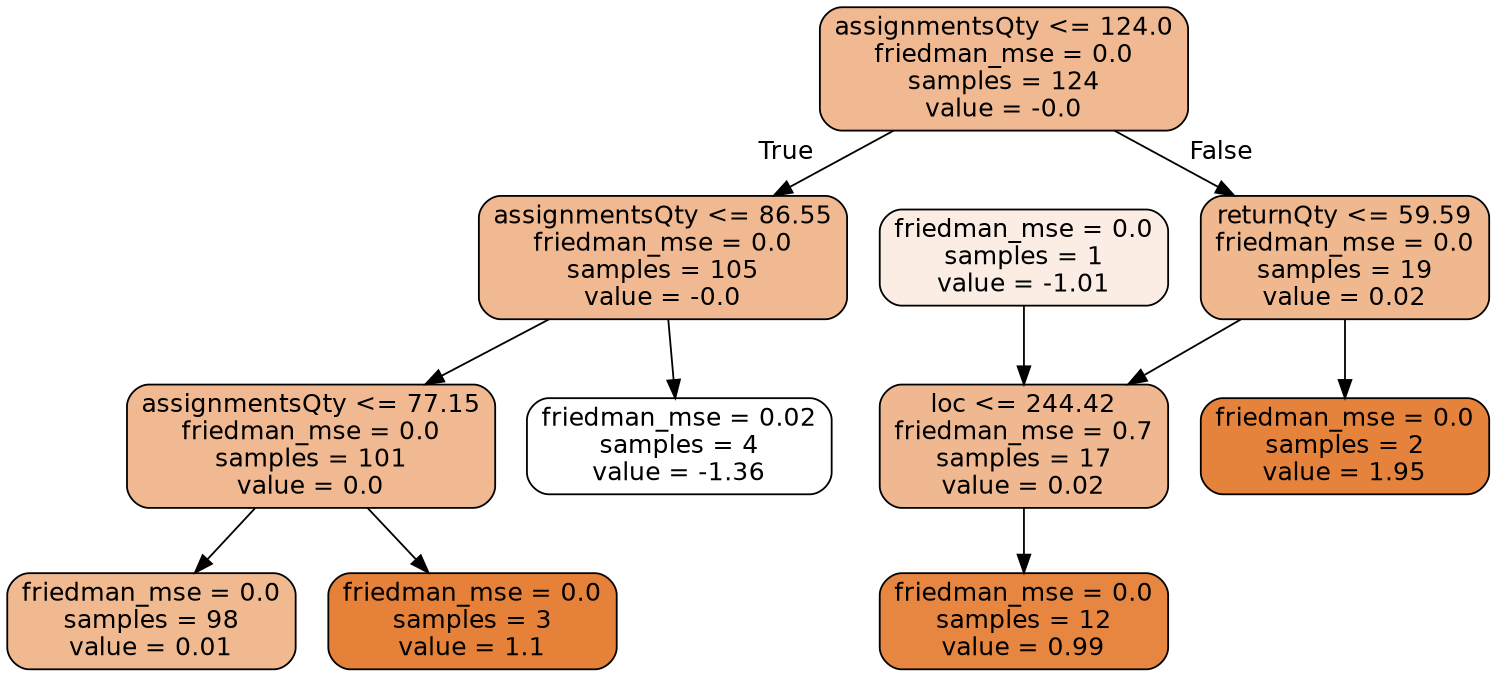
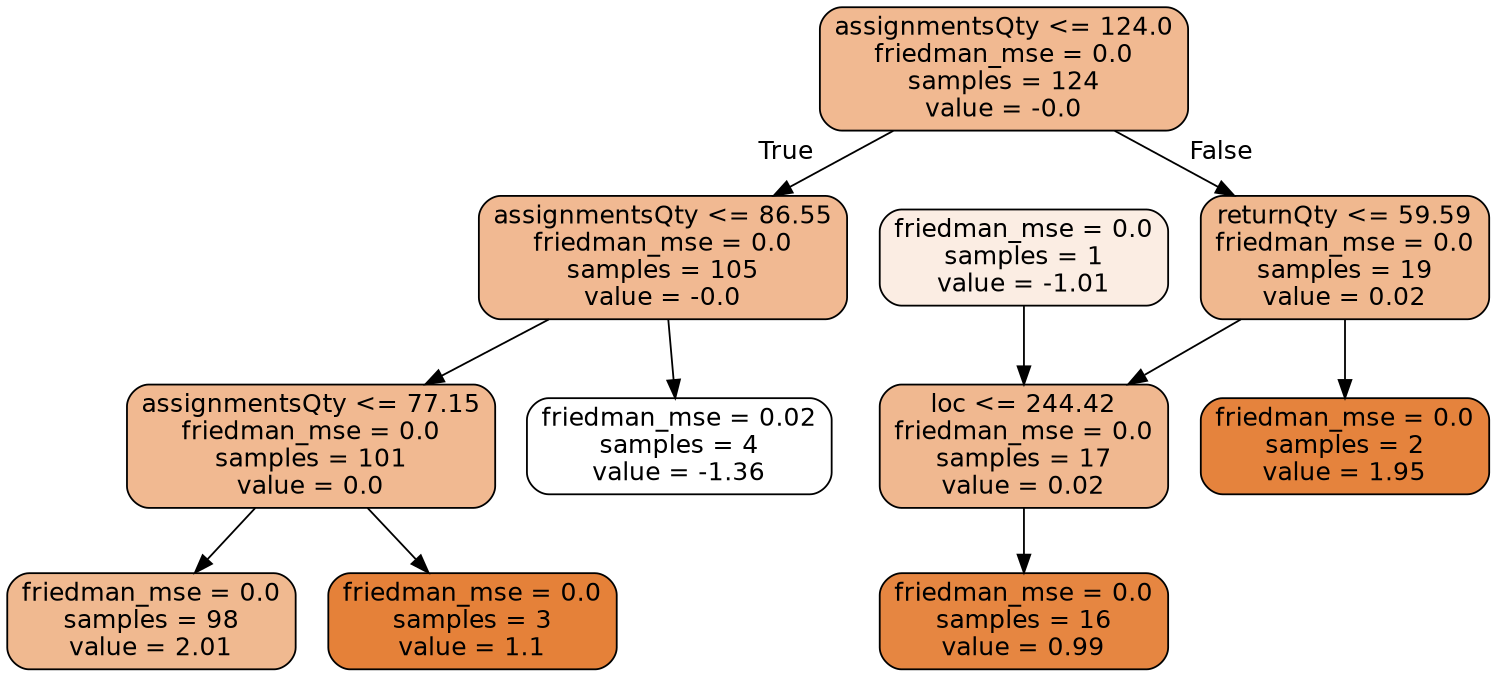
node "loc <= 244.42 friedman_mse = 0.7 samples = 17 value = 0.02": label "loc <= 244.42 friedman_mse = 0.7 samples = 17 value = 0.02" -> "loc <= 244.42 friedman_mse = 0.0 samples = 17 value = 0.02"
node "friedman_mse = 0.0 samples = 98 value = 0.01": label "friedman_mse = 0.0 samples = 98 value = 0.01" -> "friedman_mse = 0.0 samples = 98 value = 2.01"
node "friedman_mse = 0.0 samples = 12 value = 0.99": label "friedman_mse = 0.0 samples = 12 value = 0.99" -> "friedman_mse = 0.0 samples = 16 value = 0.99"
